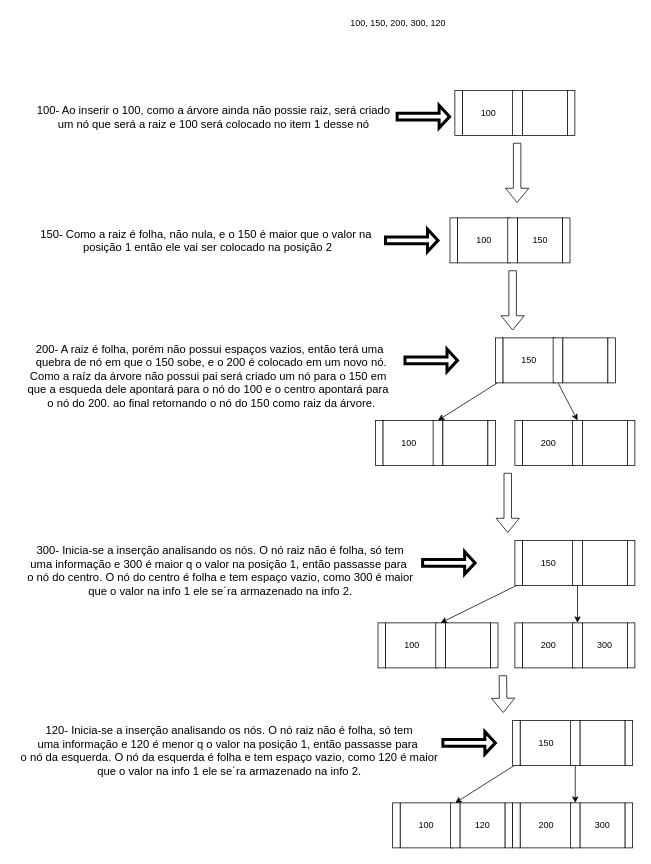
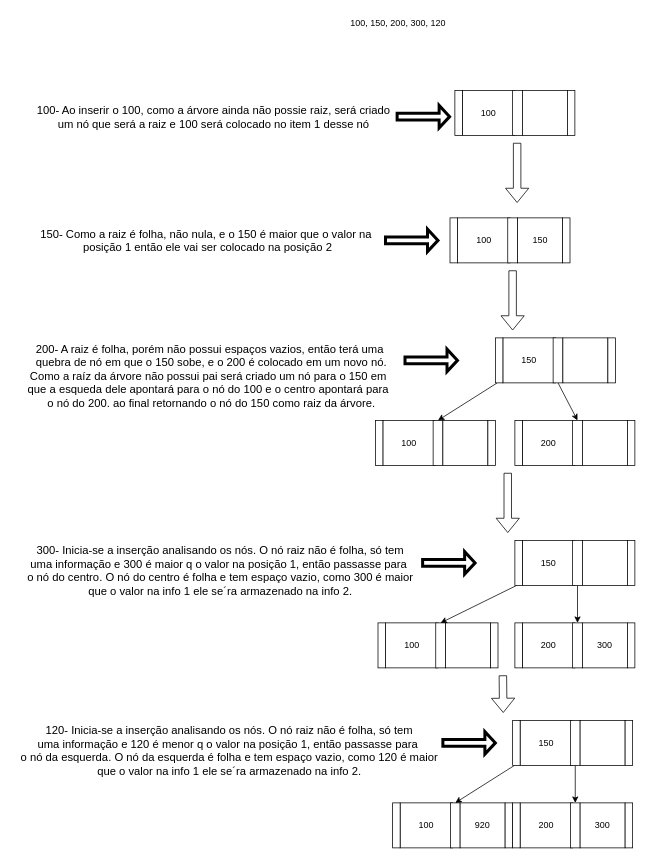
node "120": label "120" -> "920"
